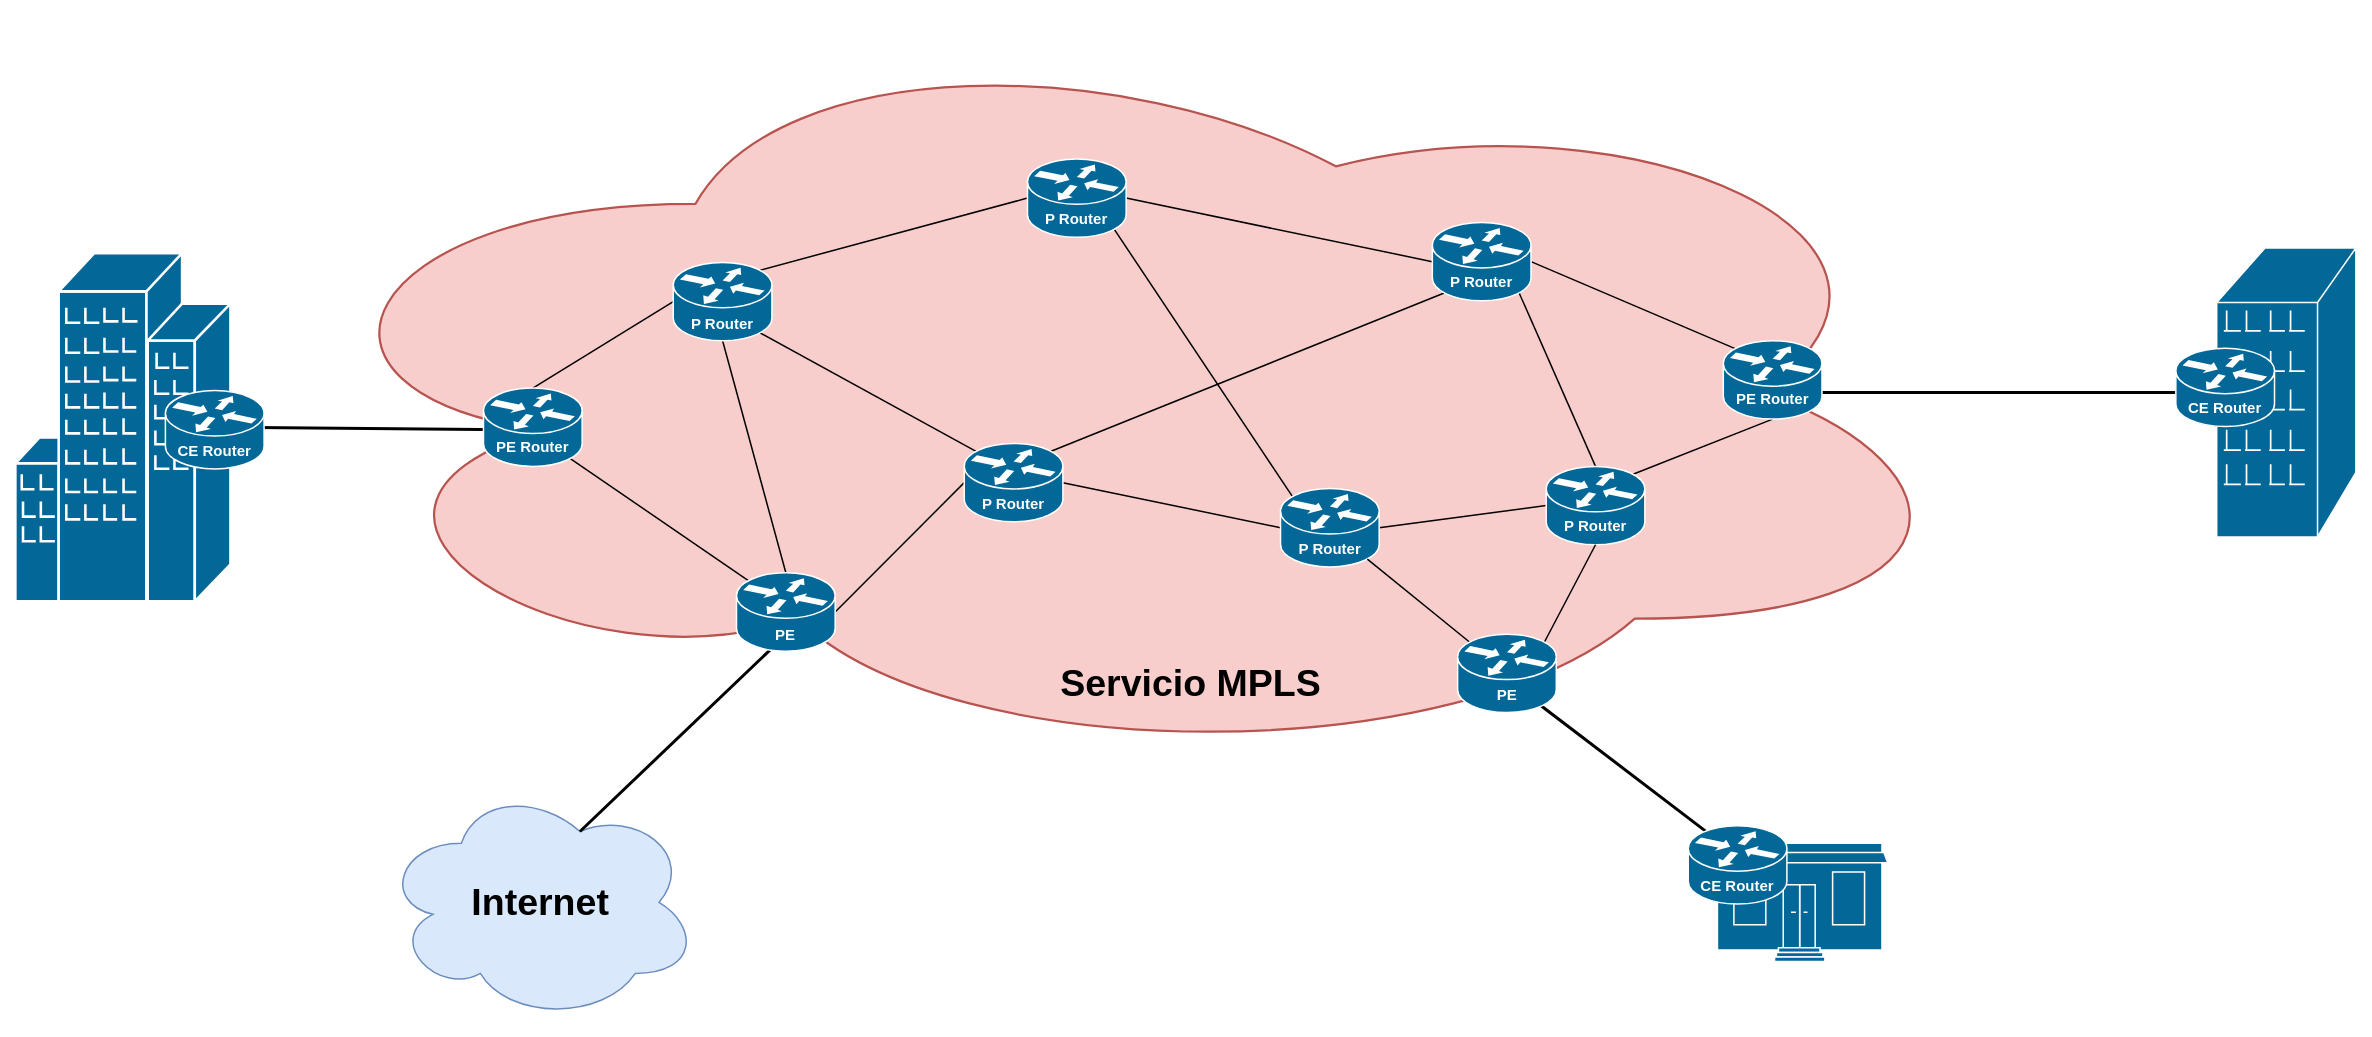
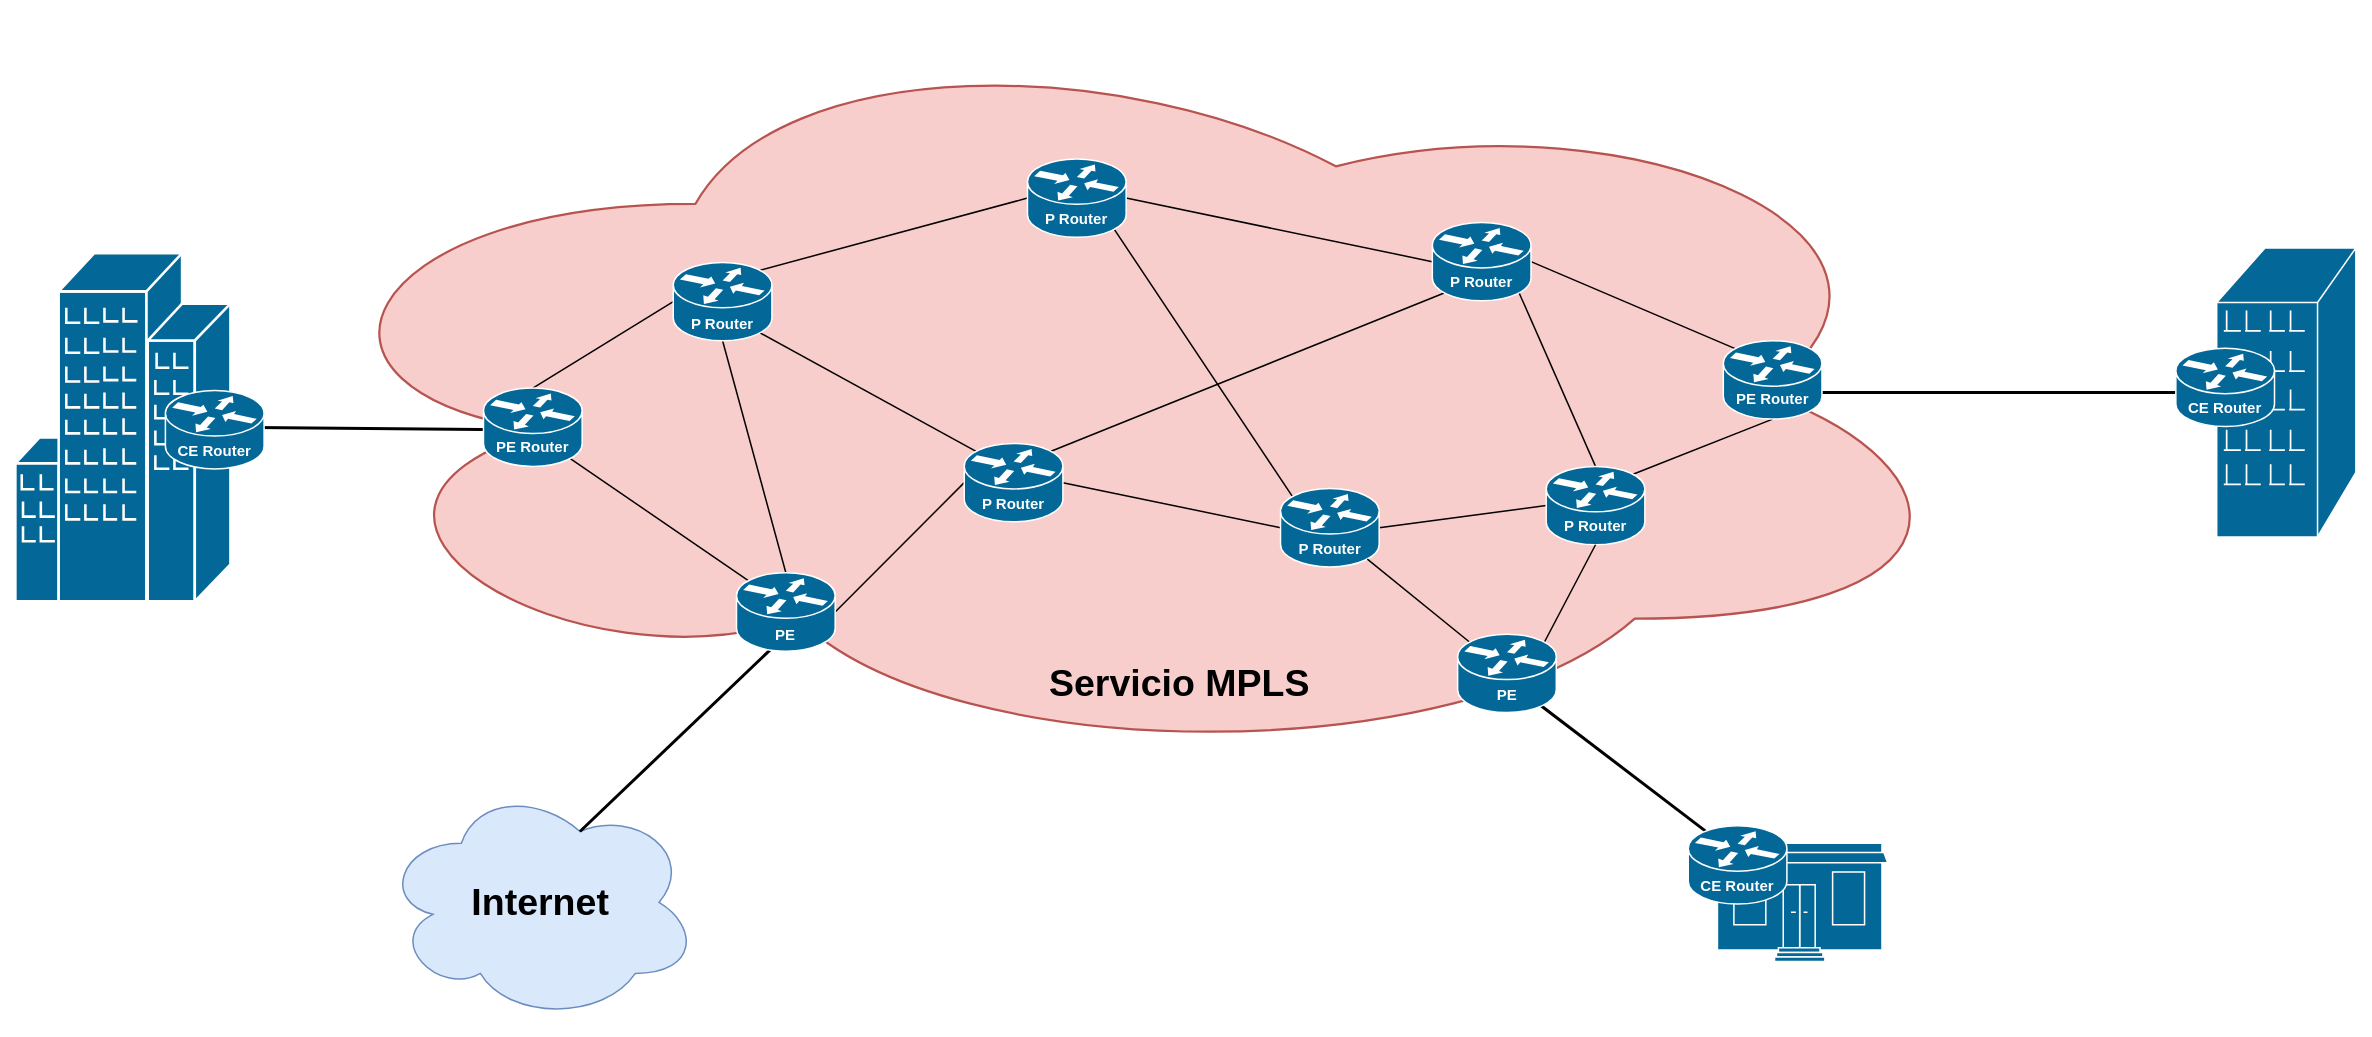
node "Servicio MPLS": moved (1191, 683) -> (1179, 683)
